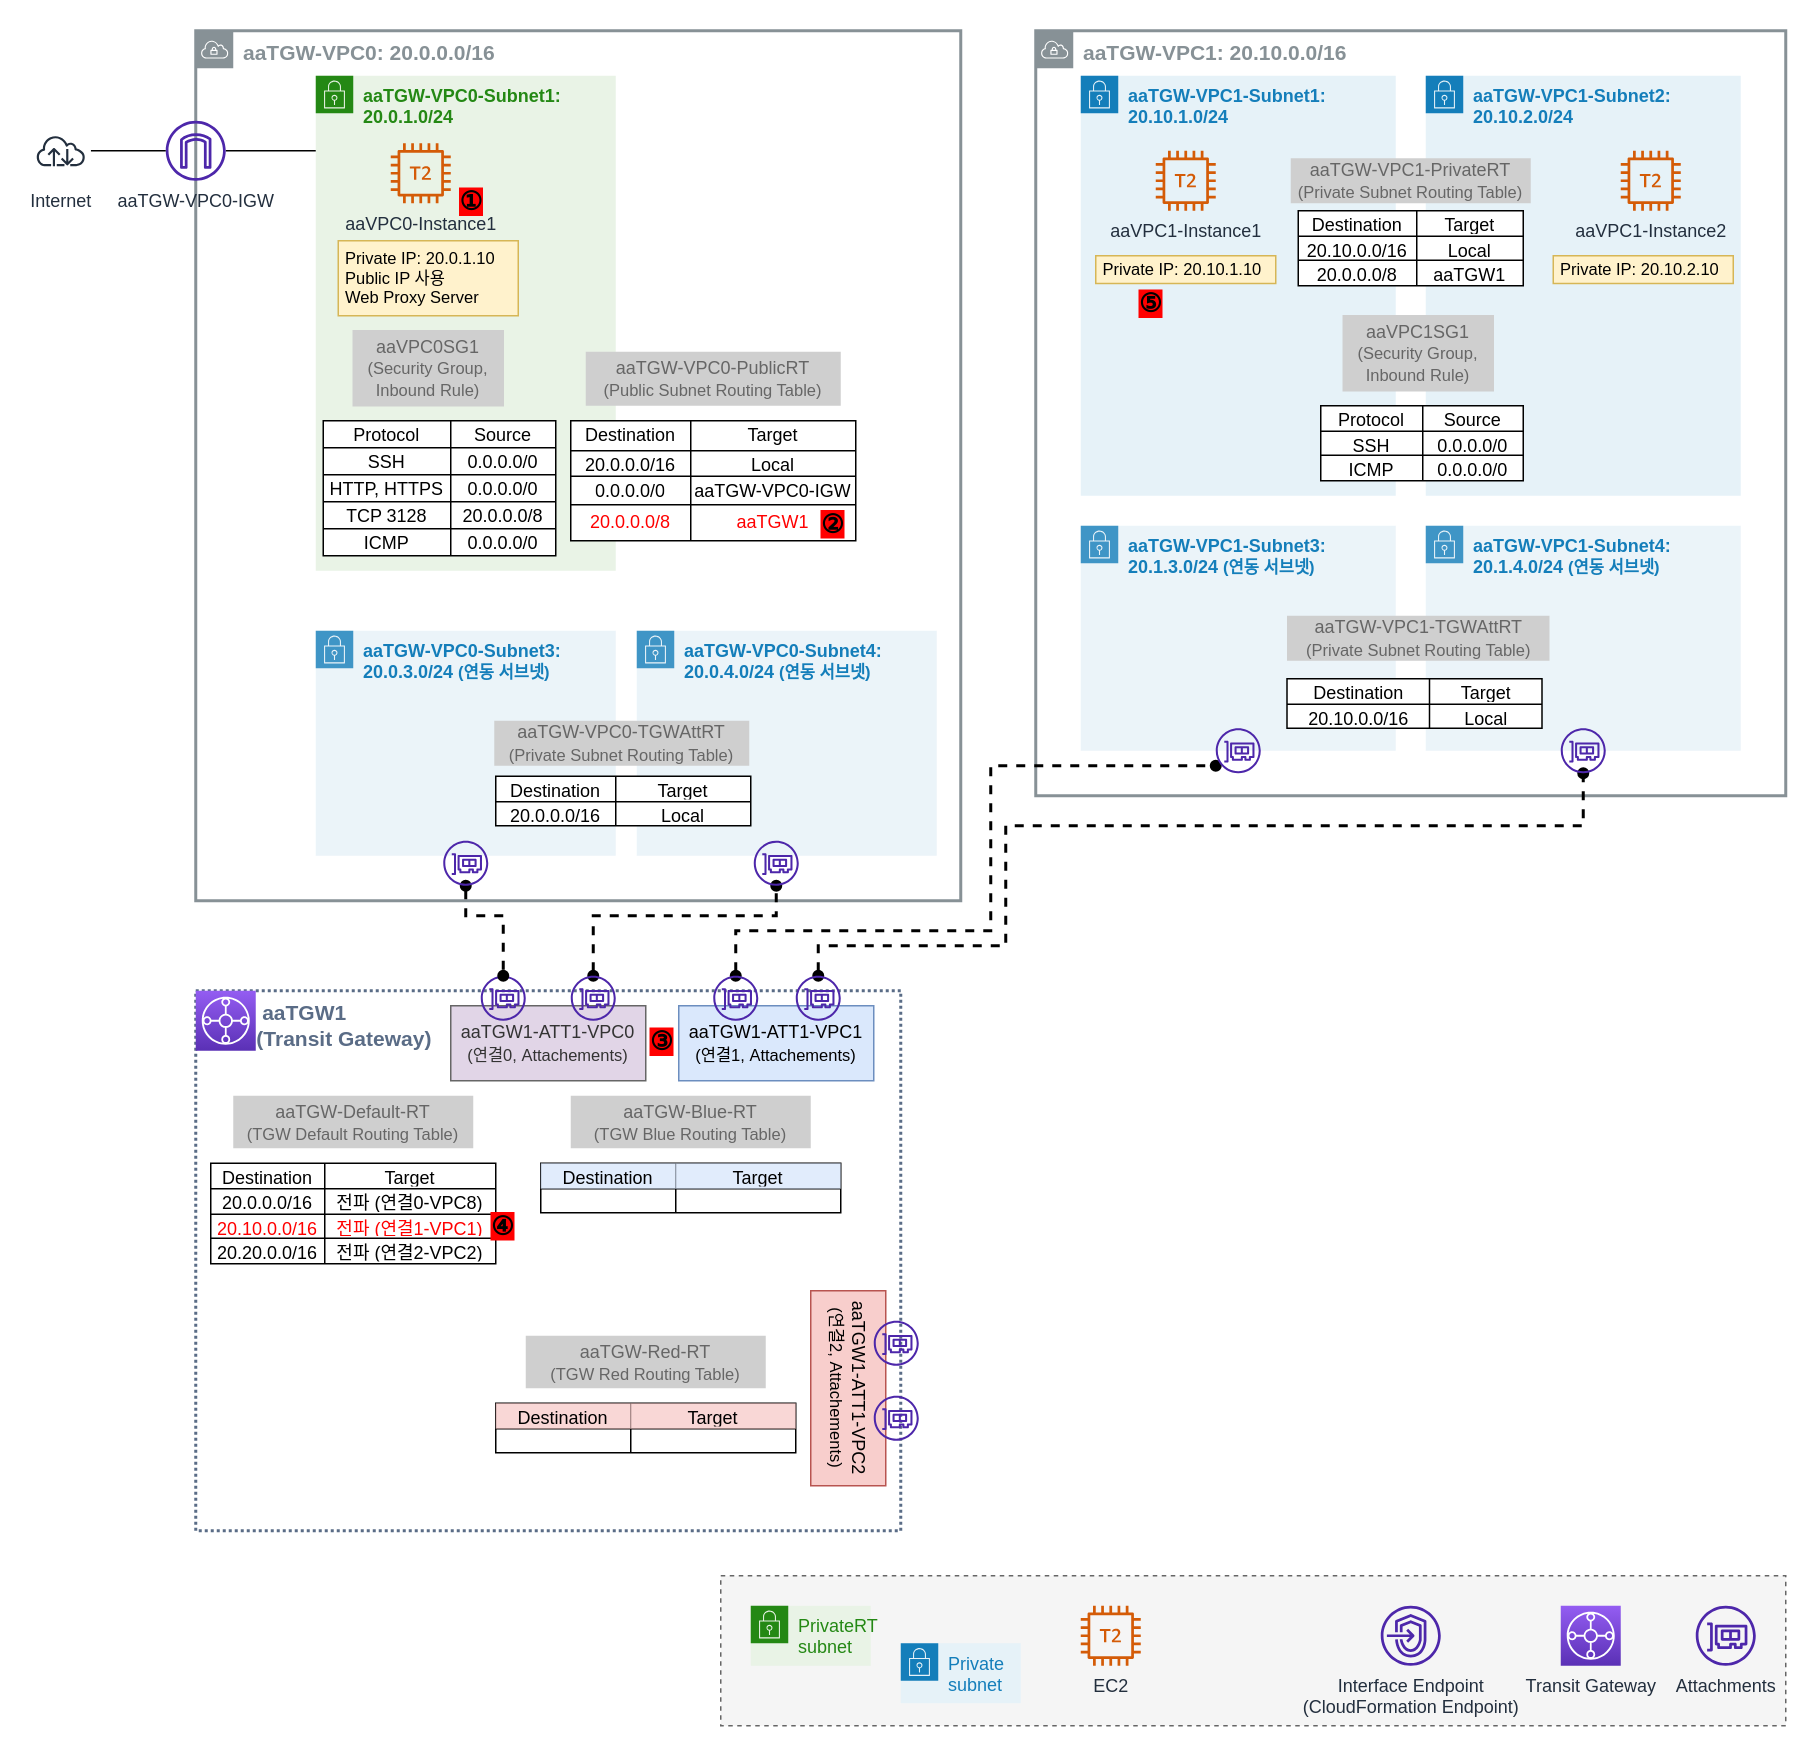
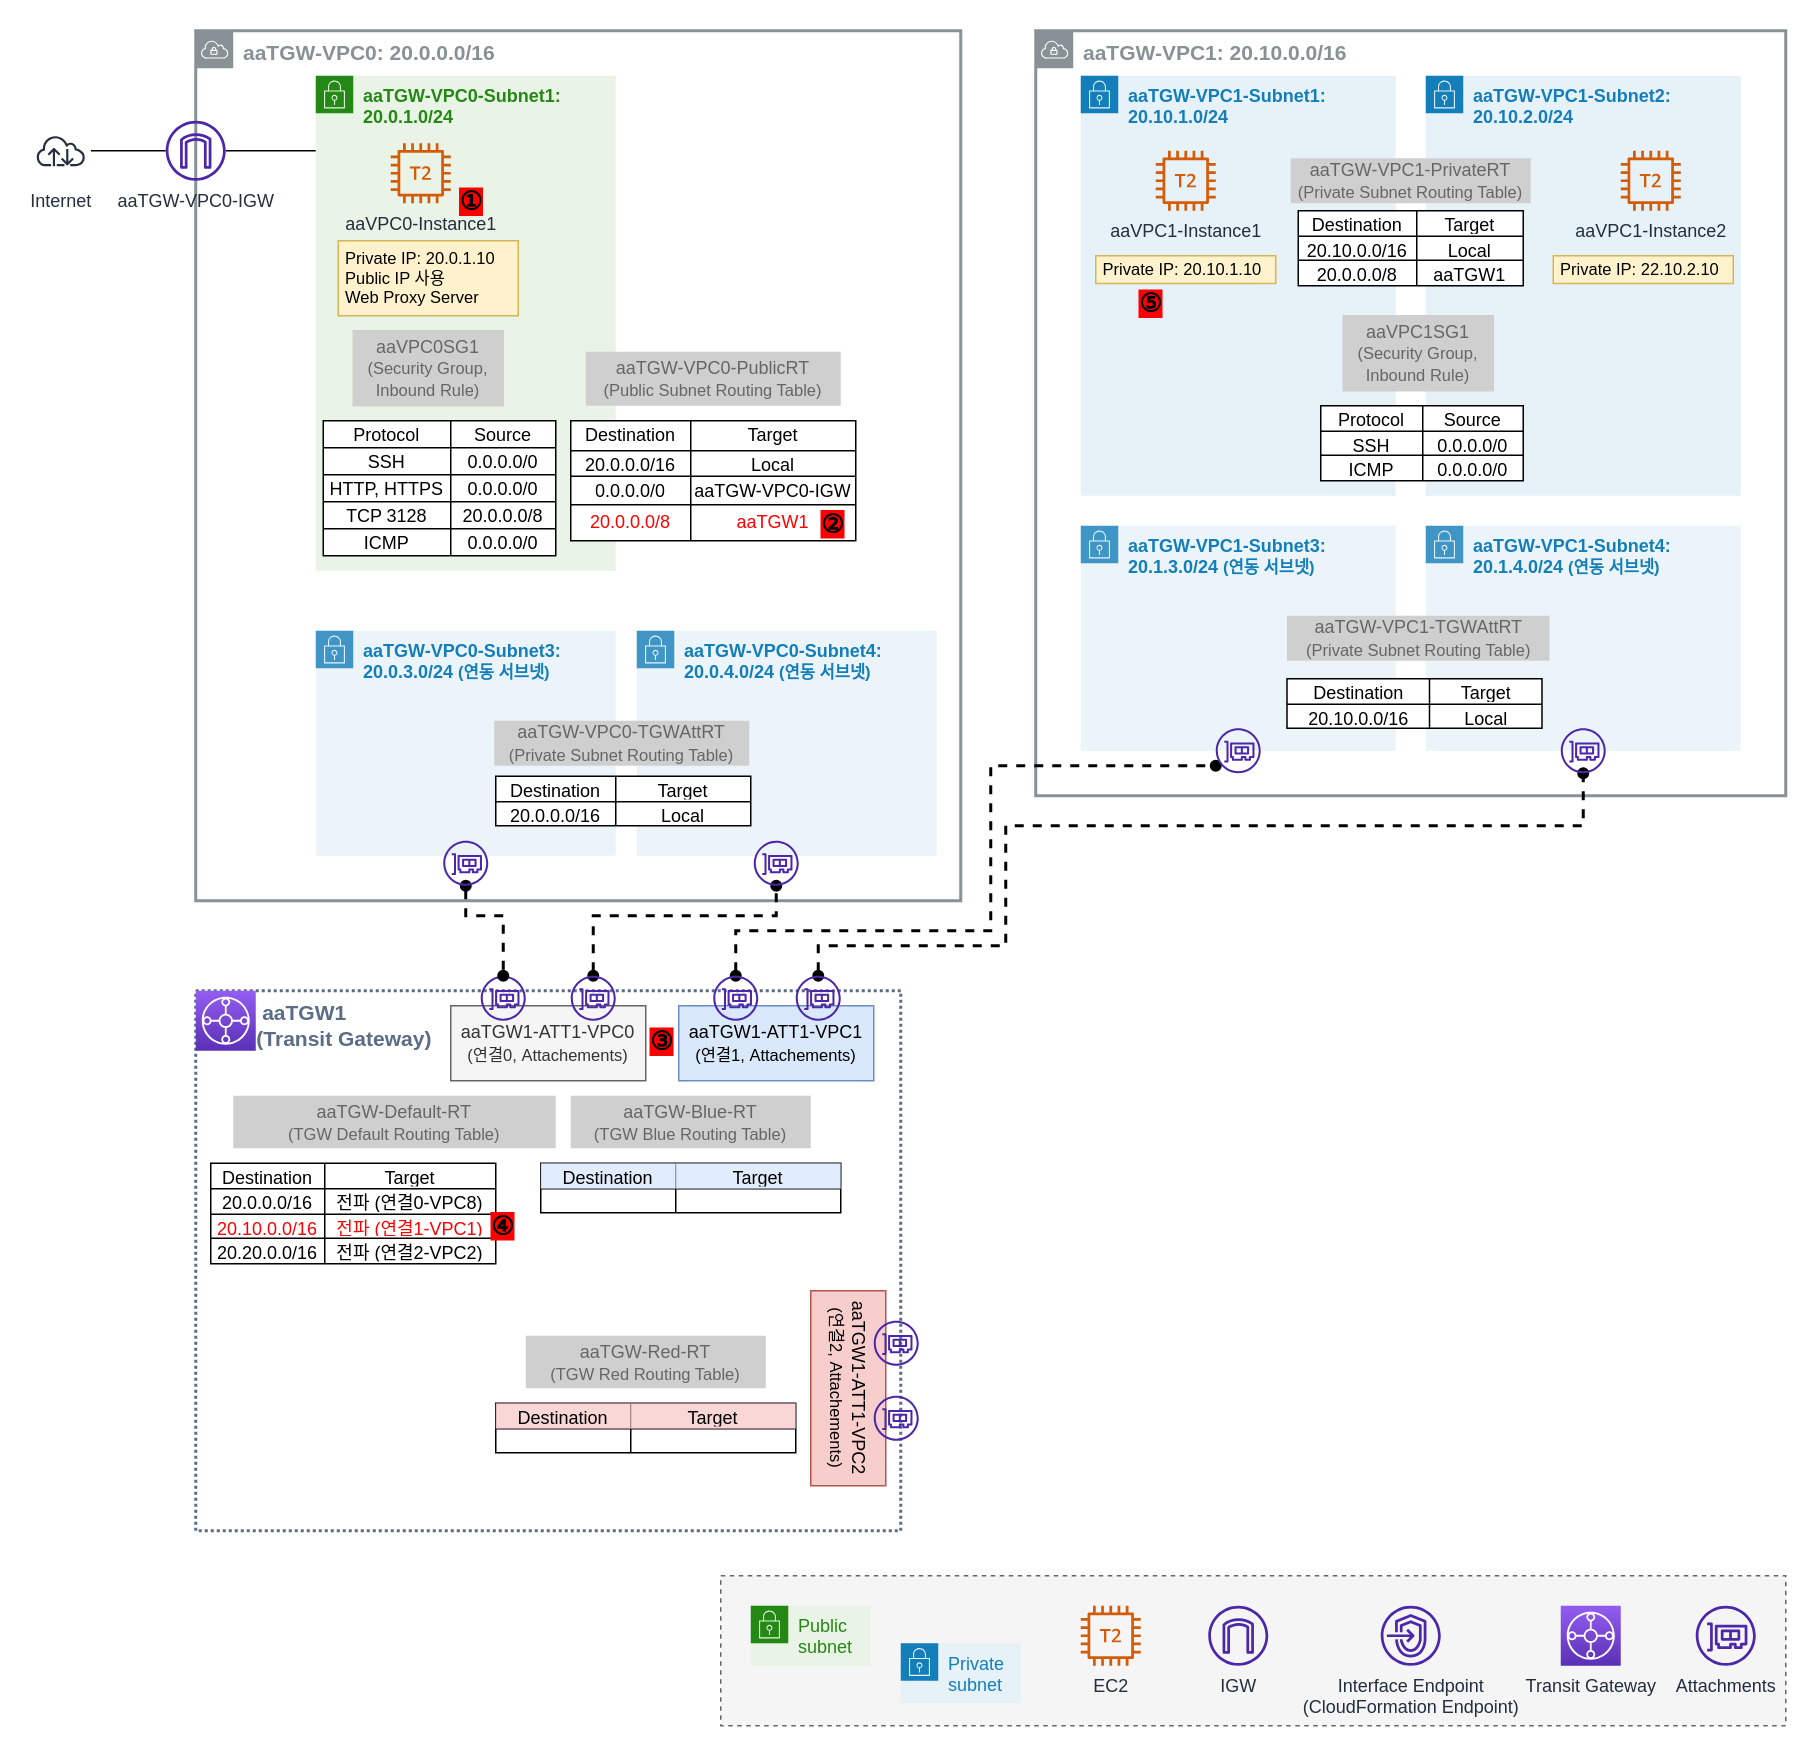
node "Private IP: 20.10.2.10": label "Private IP: 20.10.2.10" -> "Private IP: 22.10.2.10"
node "aaTGW1-ATT1-VPC0 (연결0, Attachements)": fillcolor #e1d5e7 -> #f5f5f5
node "aaTGW-Default-RT (TGW Default Routing Table)": size 240x53 -> 323x53
node "IGW": added
node "PrivateRT subnet": label "PrivateRT subnet" -> "Public subnet"
